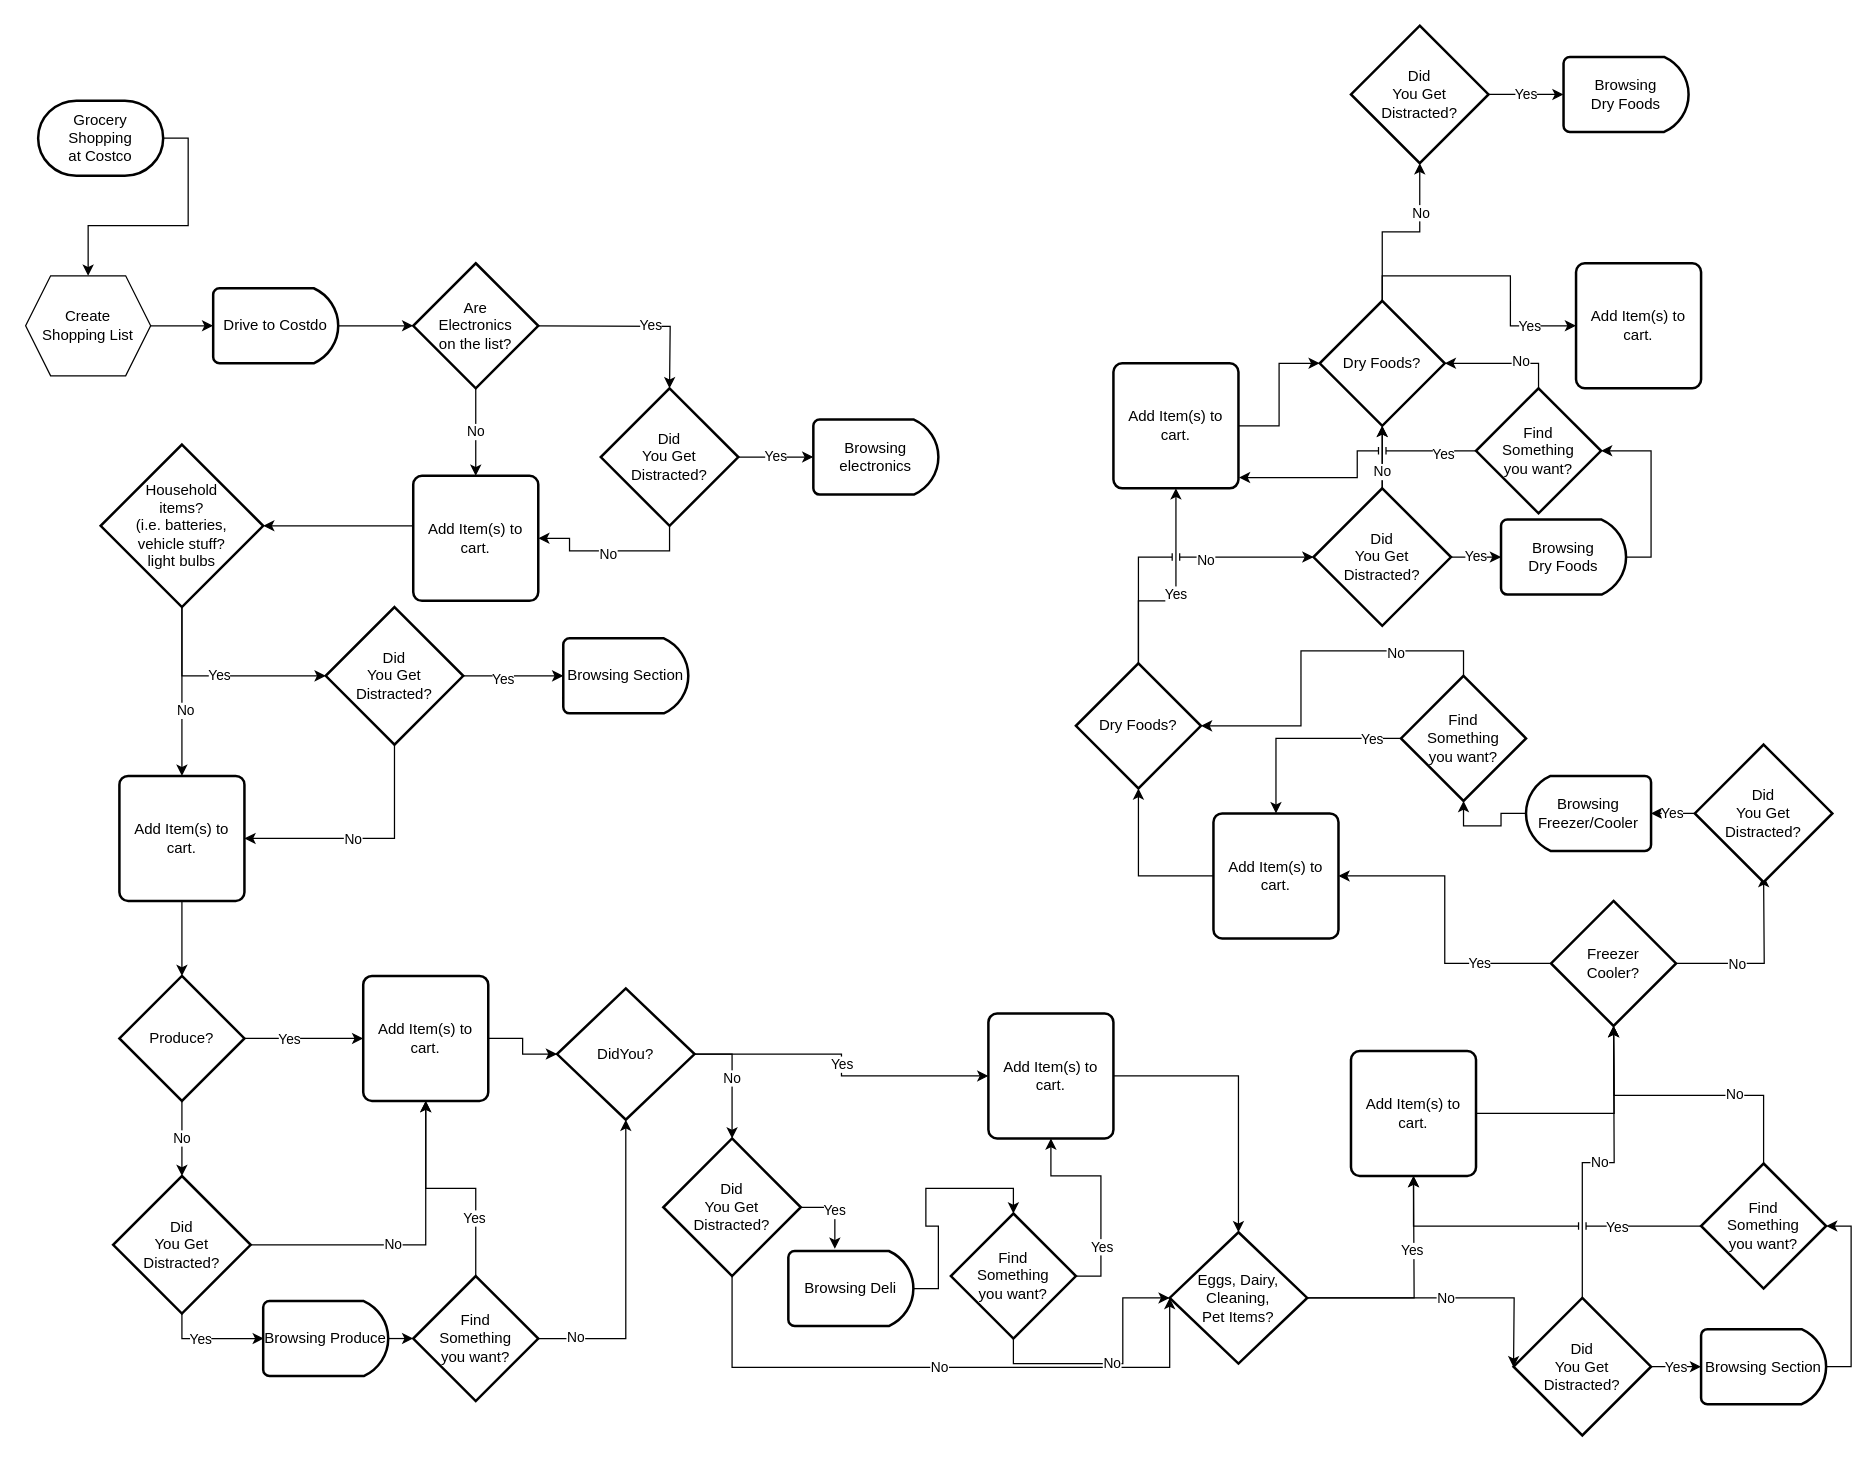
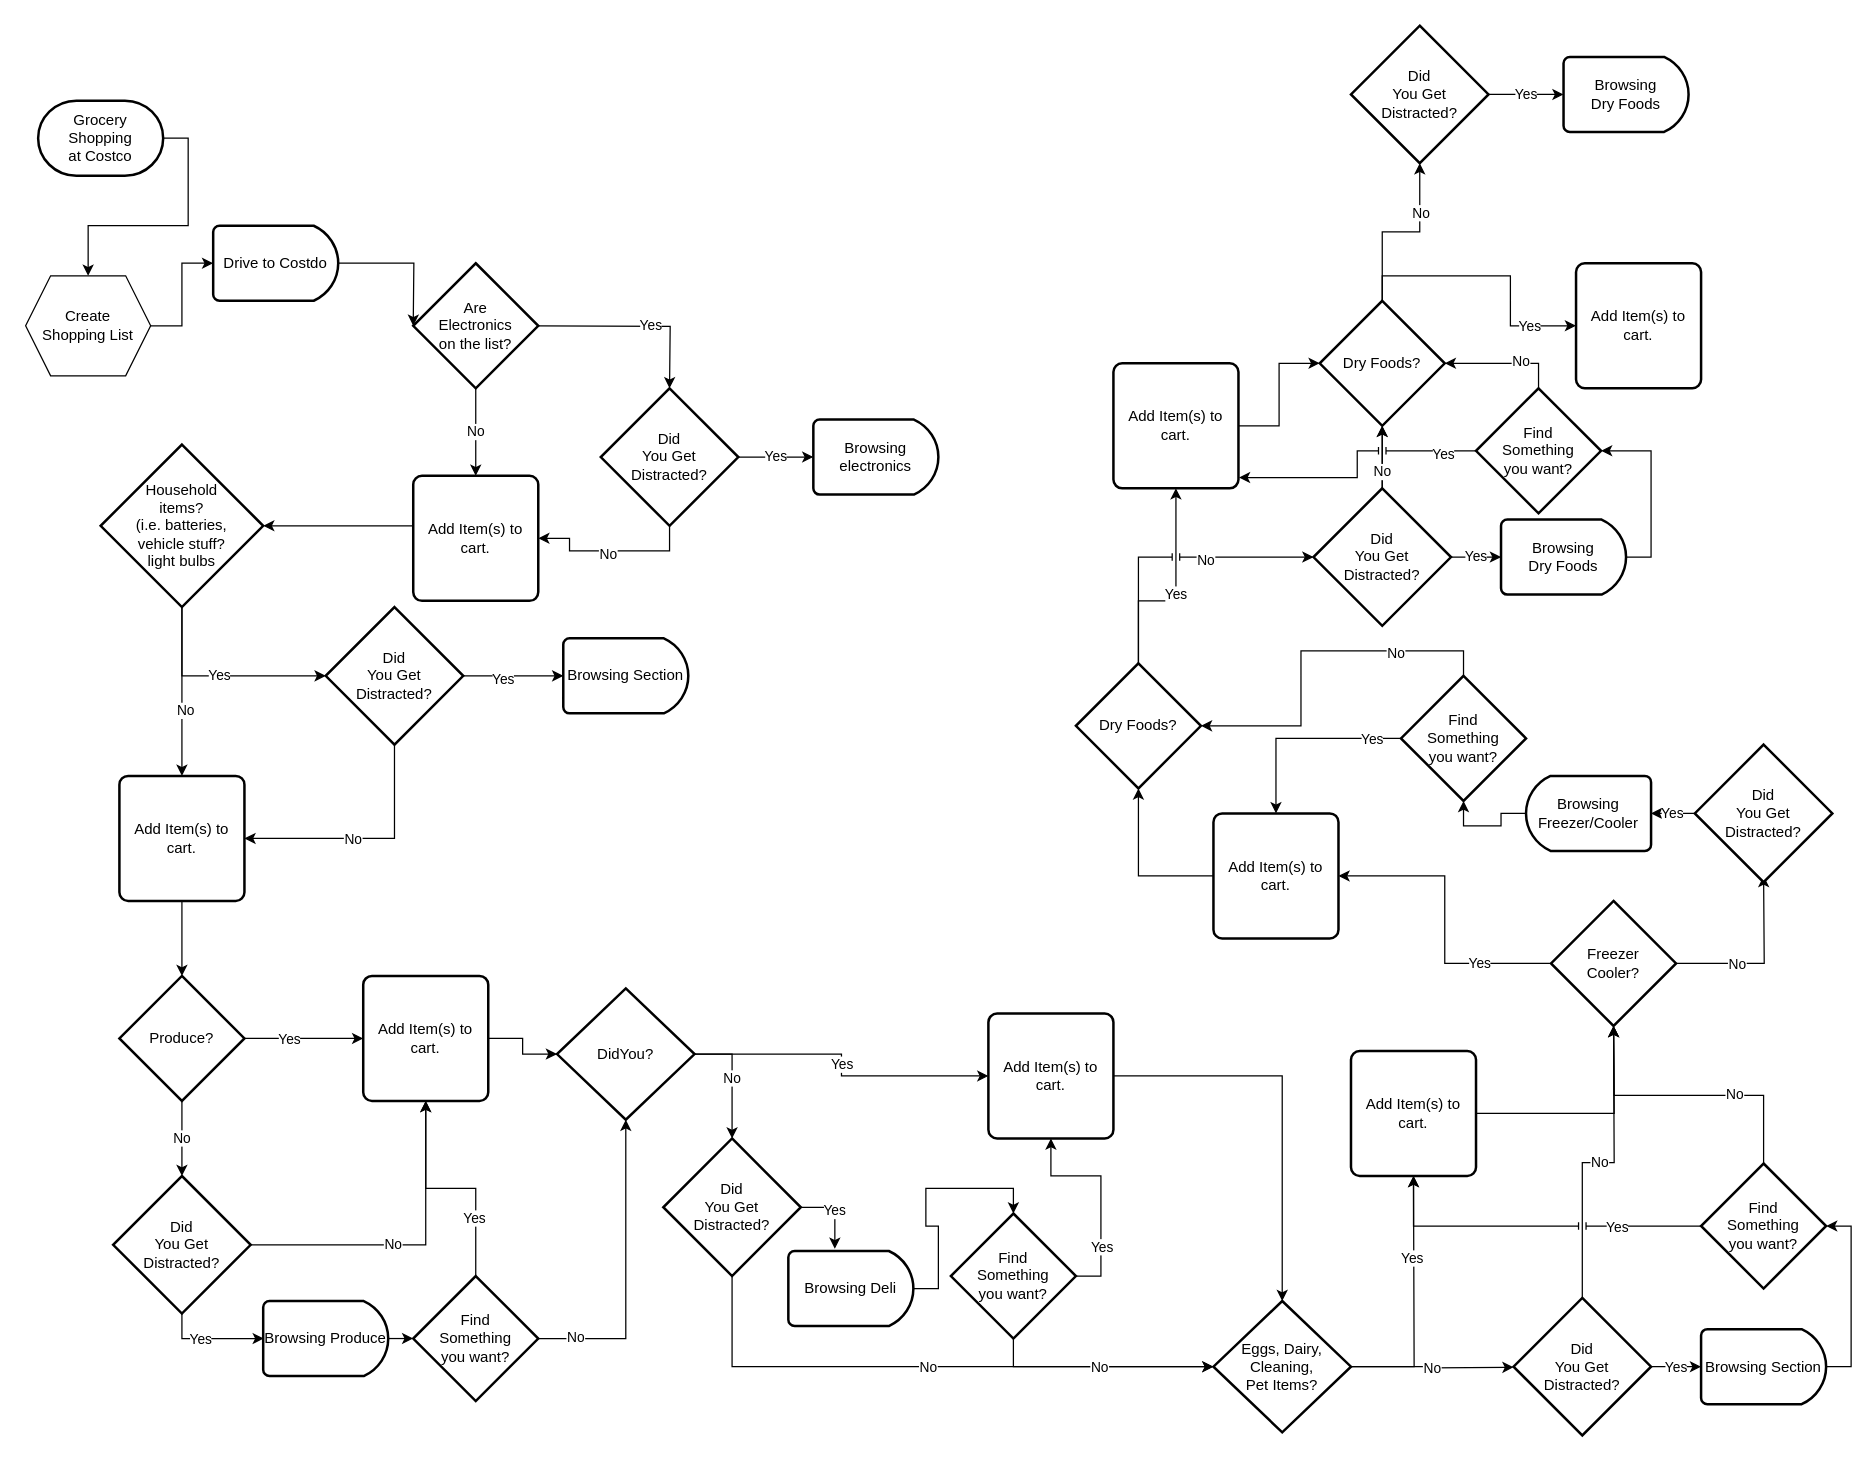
node "Drive to Costdo": moved (276, 326) -> (276, 263)
node "Eggs, Dairy, Cleaning, Pet Items?": moved (1238, 1298) -> (1282, 1366)
